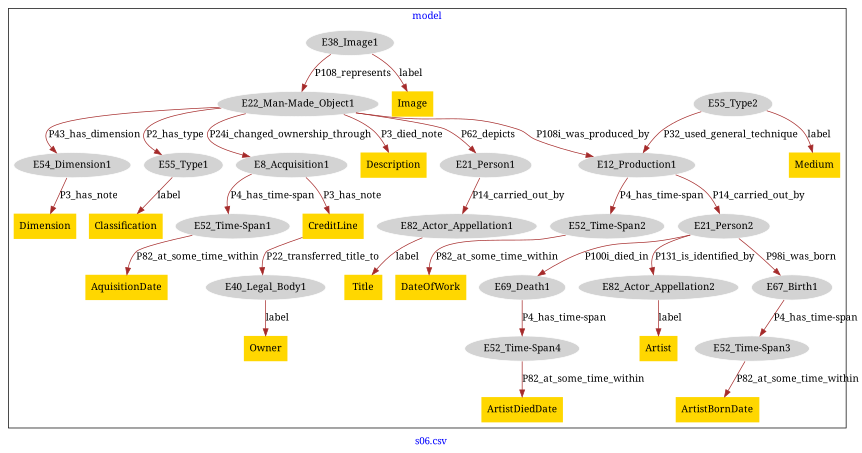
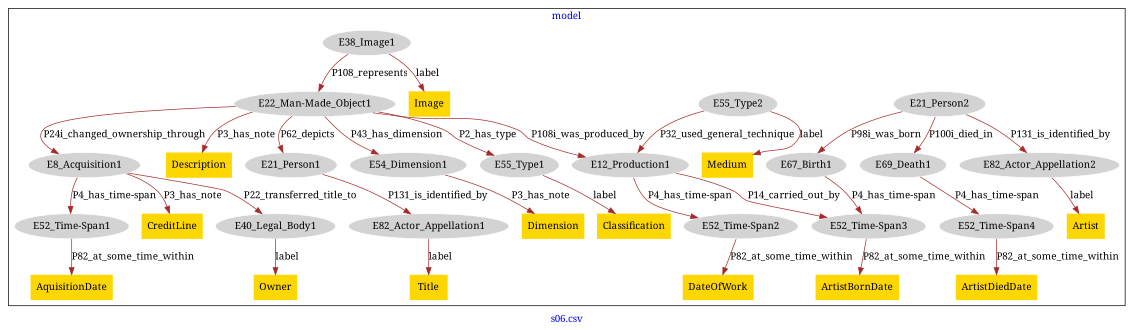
edge "E22_Man-Made_Object1" -> "Description": label "P3_died_note" -> "P3_has_note"
edge "E12_Production1" -> "E21_Person2": now "E12_Production1" -> "E52_Time-Span3"
edge "E21_Person1" -> "E82_Actor_Appellation1": label "P14_carried_out_by" -> "P131_is_identified_by"
edge "CreditLine" -> "E40_Legal_Body1": now "E8_Acquisition1" -> "E40_Legal_Body1"
